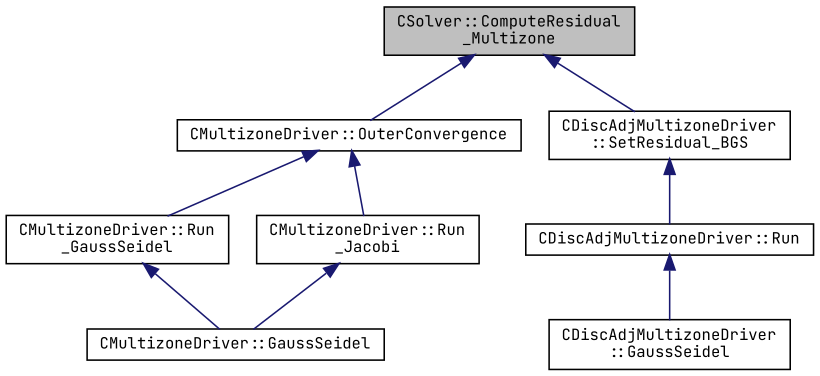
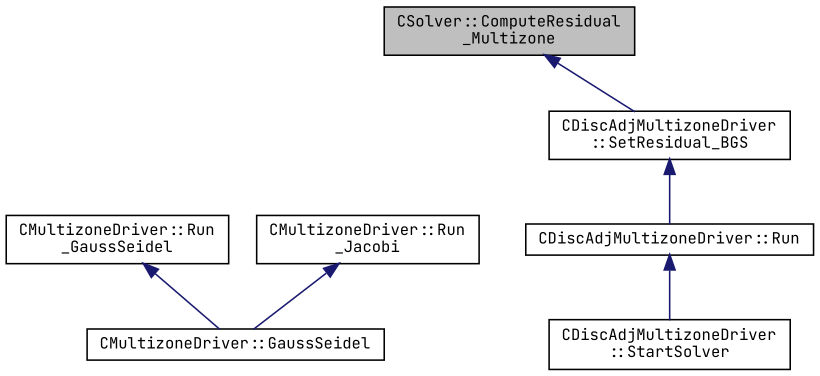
node "CMultizoneDriver::OuterConvergence": removed
node "CDiscAdjMultizoneDriver ::GaussSeidel": label "CDiscAdjMultizoneDriver ::GaussSeidel" -> "CDiscAdjMultizoneDriver ::StartSolver"
